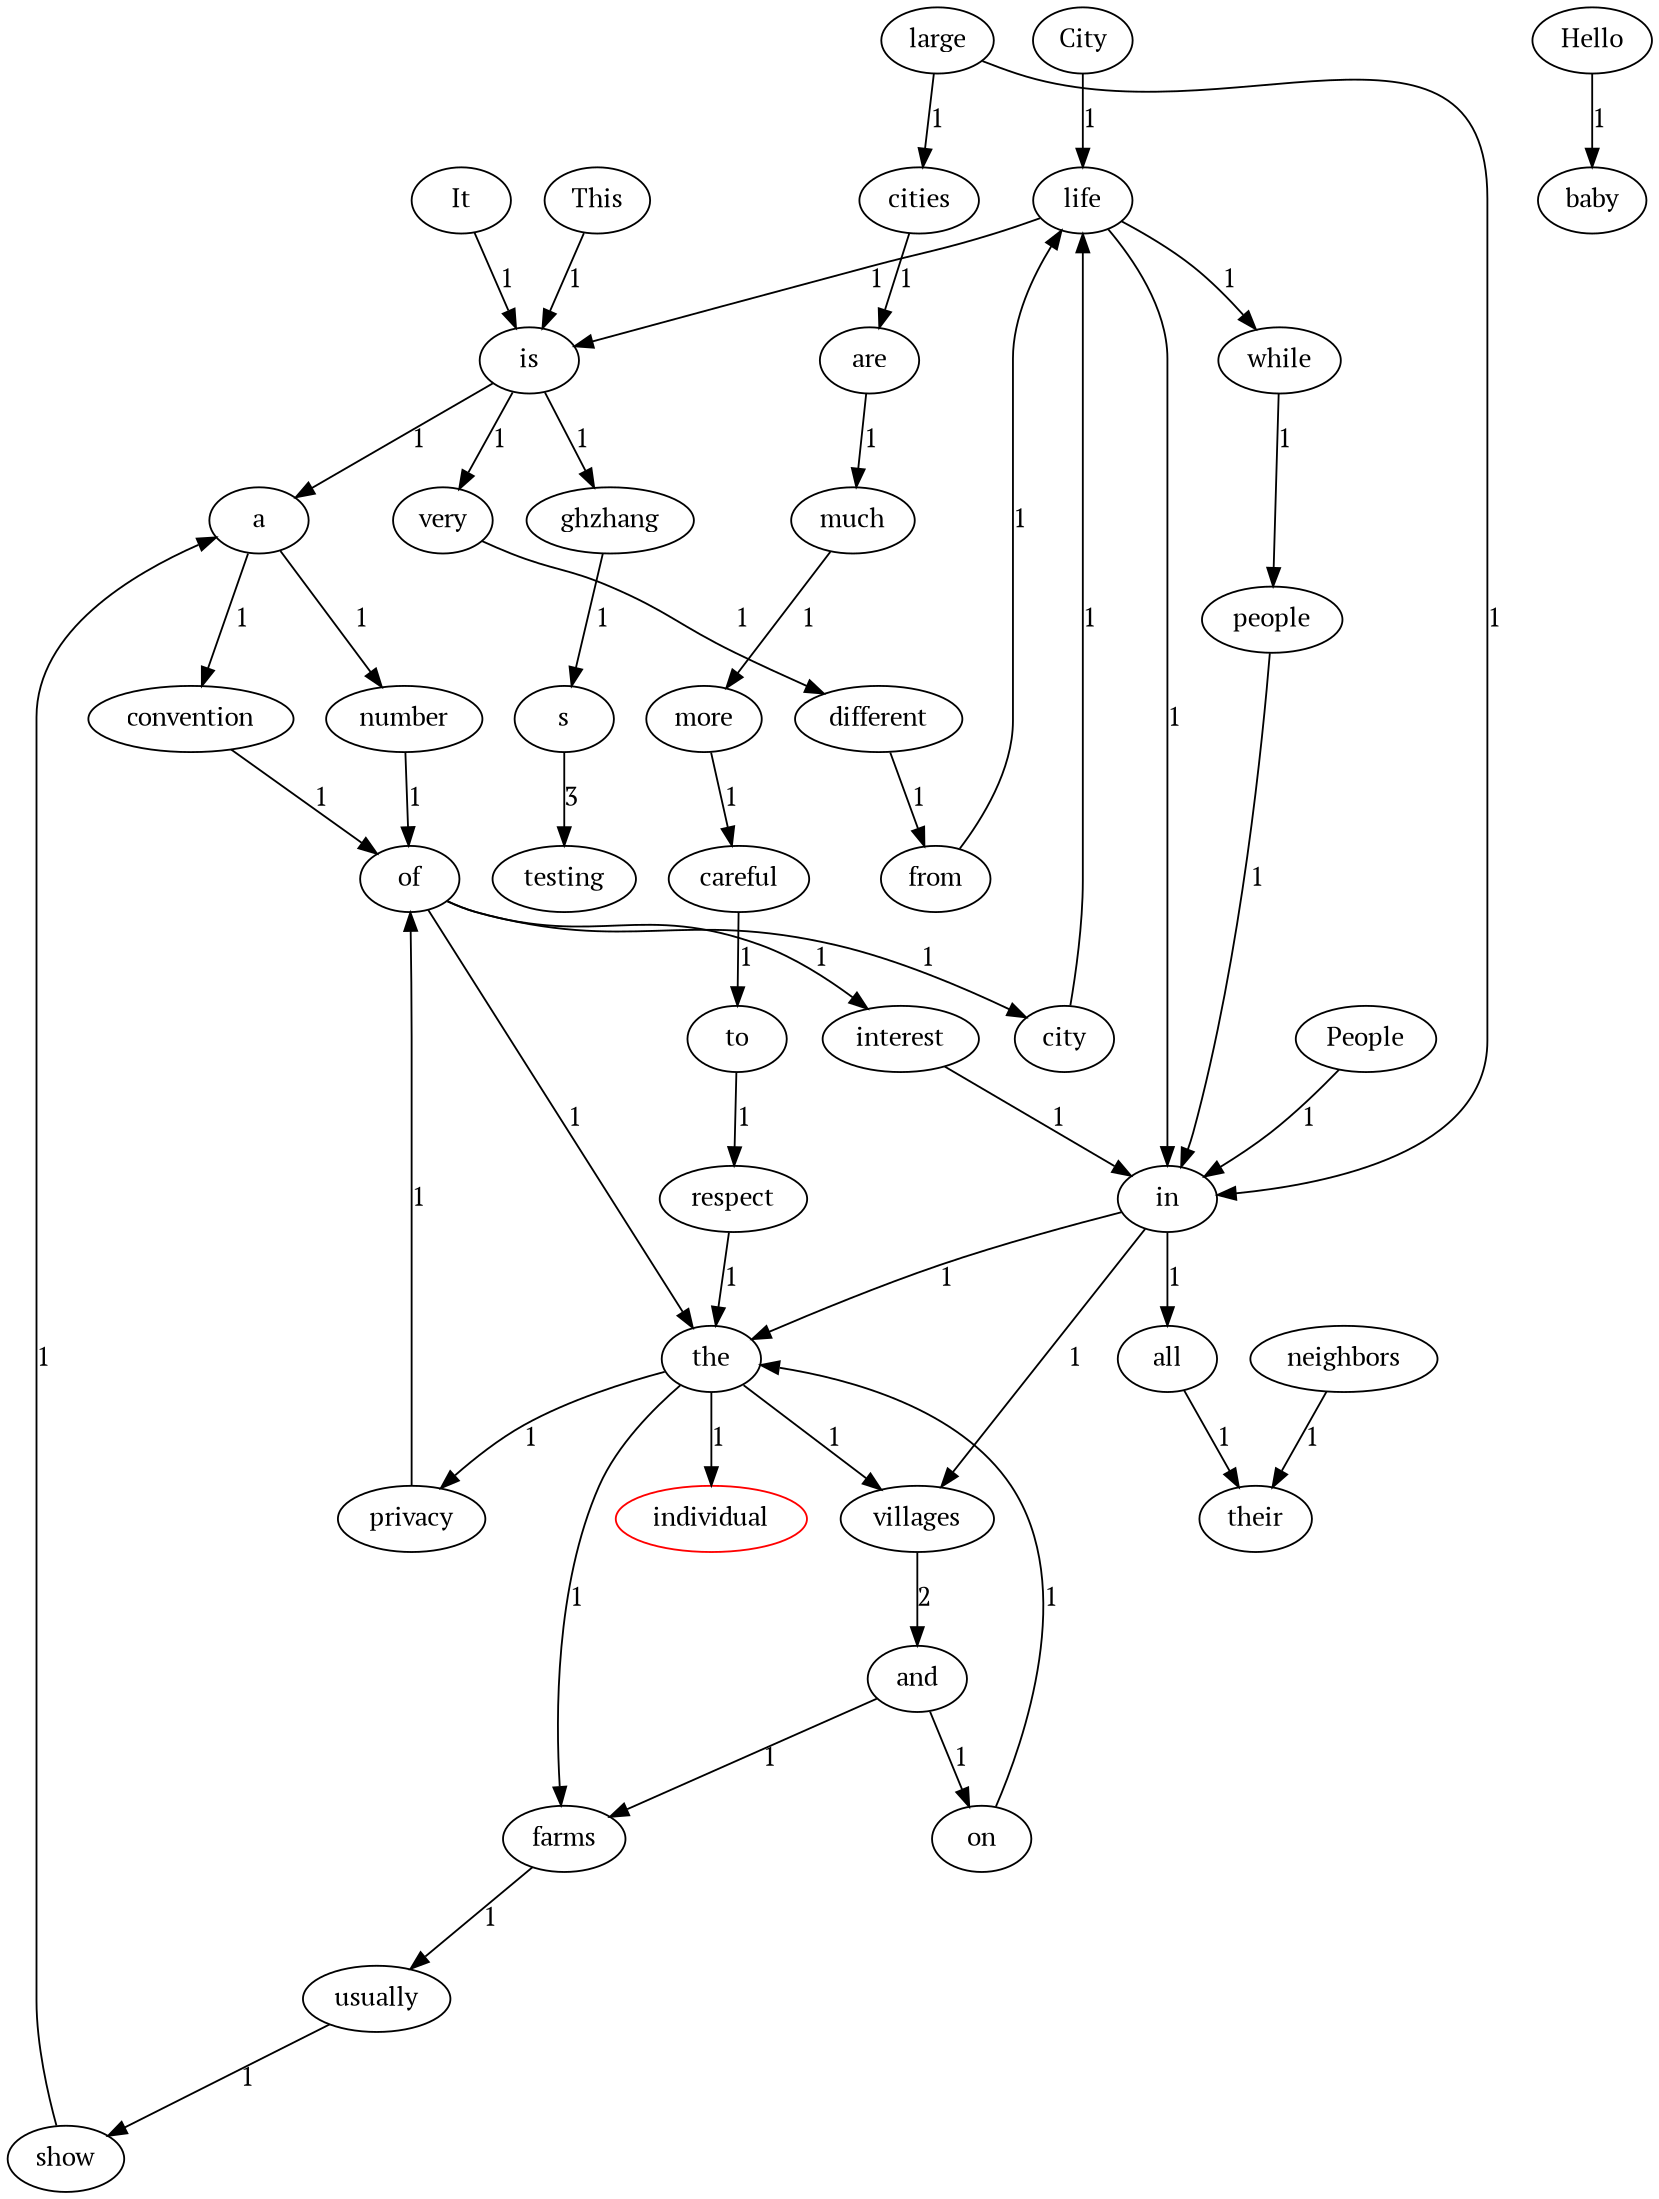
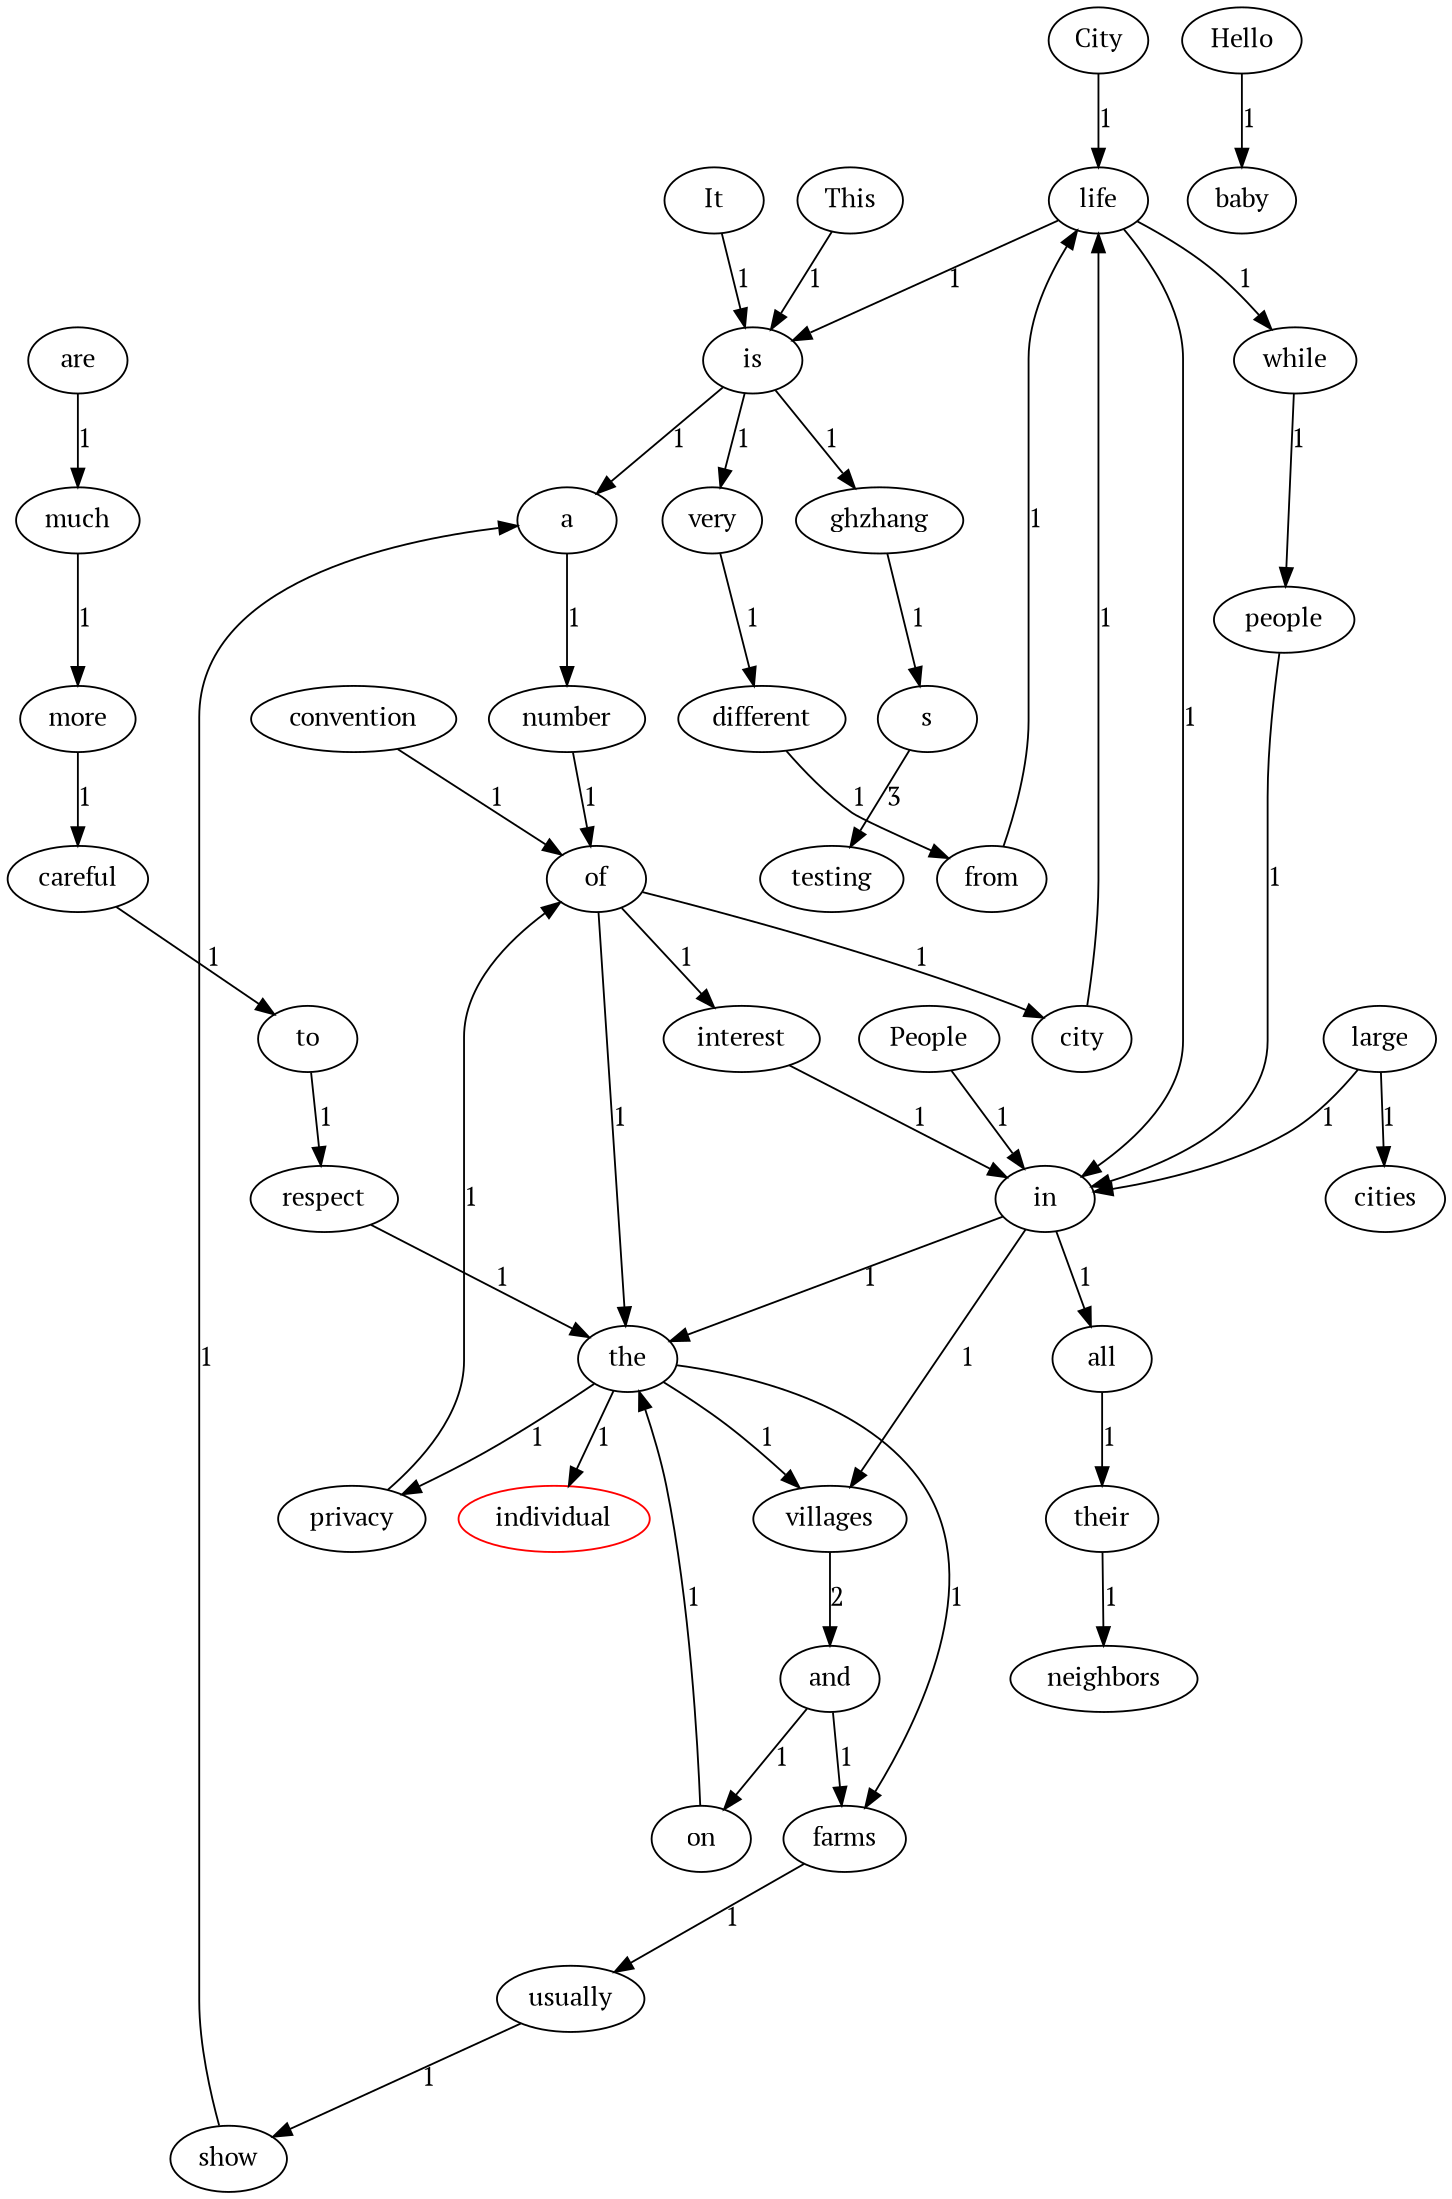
edge "cities" -> "are": removed, label "1"
edge "a" -> "convention": removed, label "1"
edge "neighbors" -> "their": reversed
